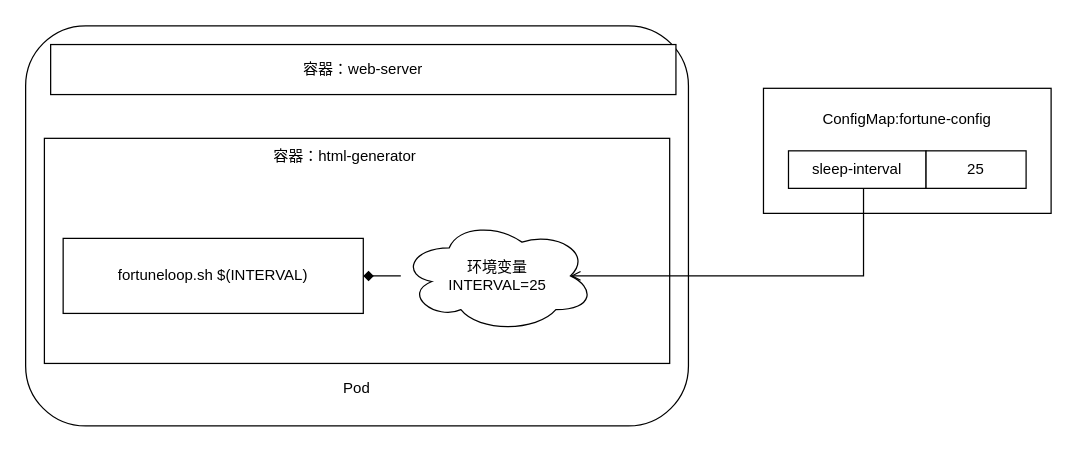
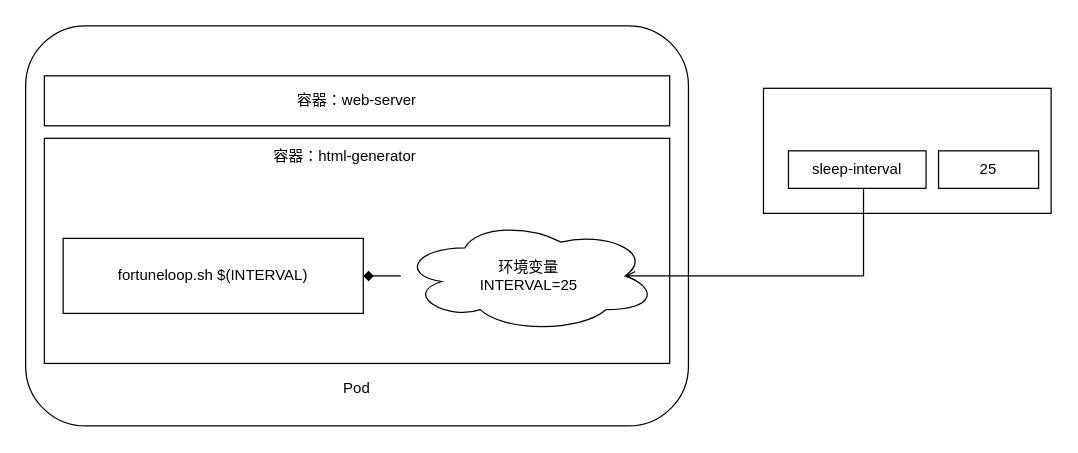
node "容器：web-server": moved (363, 69) -> (357, 101)
node "ConfigMap:fortune-config": removed
node "25": moved (976, 169) -> (988, 169)
node "环境变量 INTERVAL=25": size 194x113 -> 256x113
